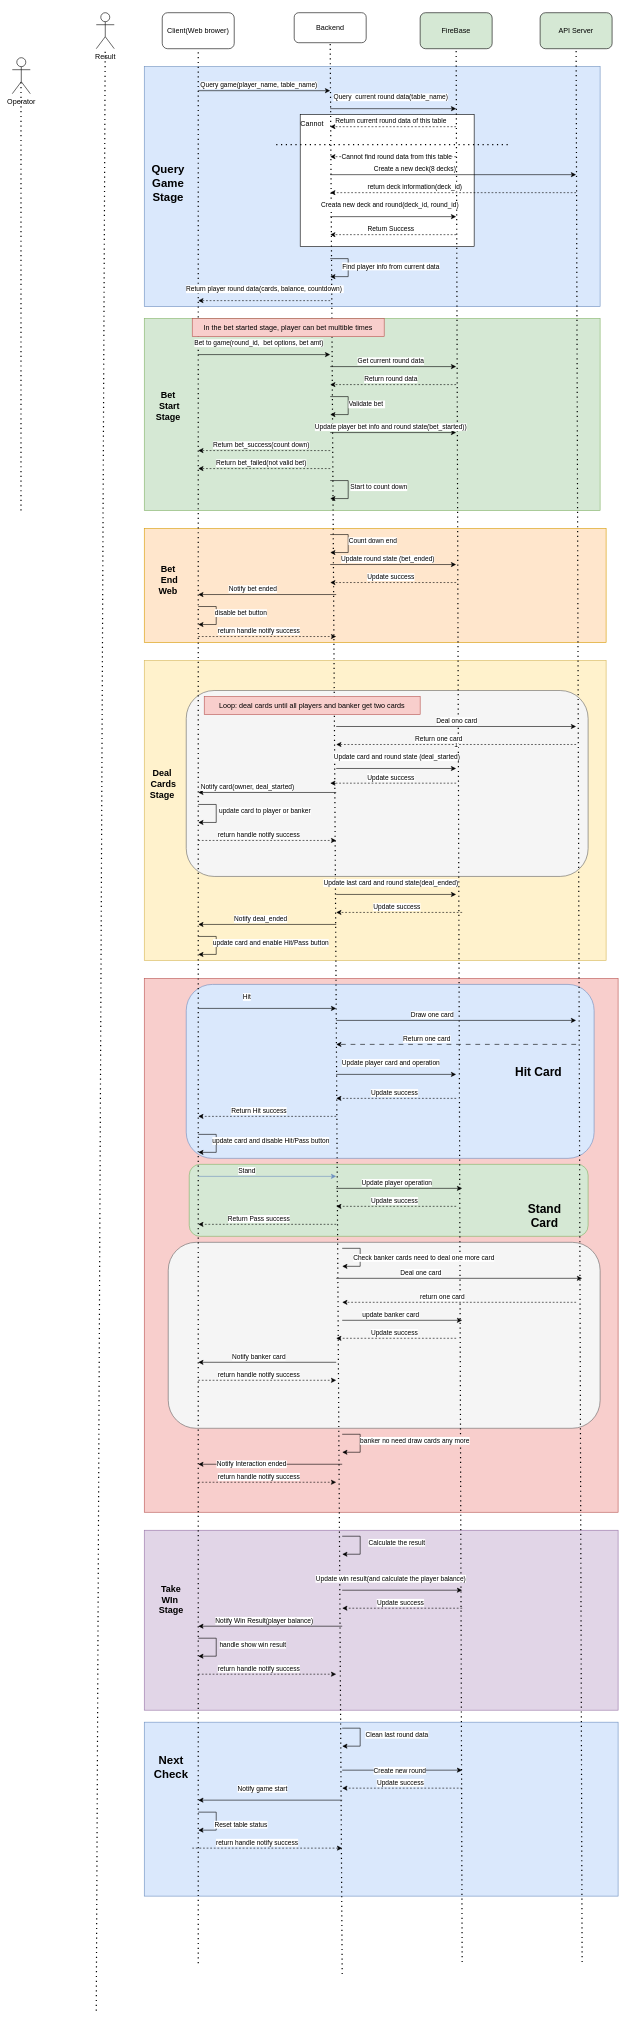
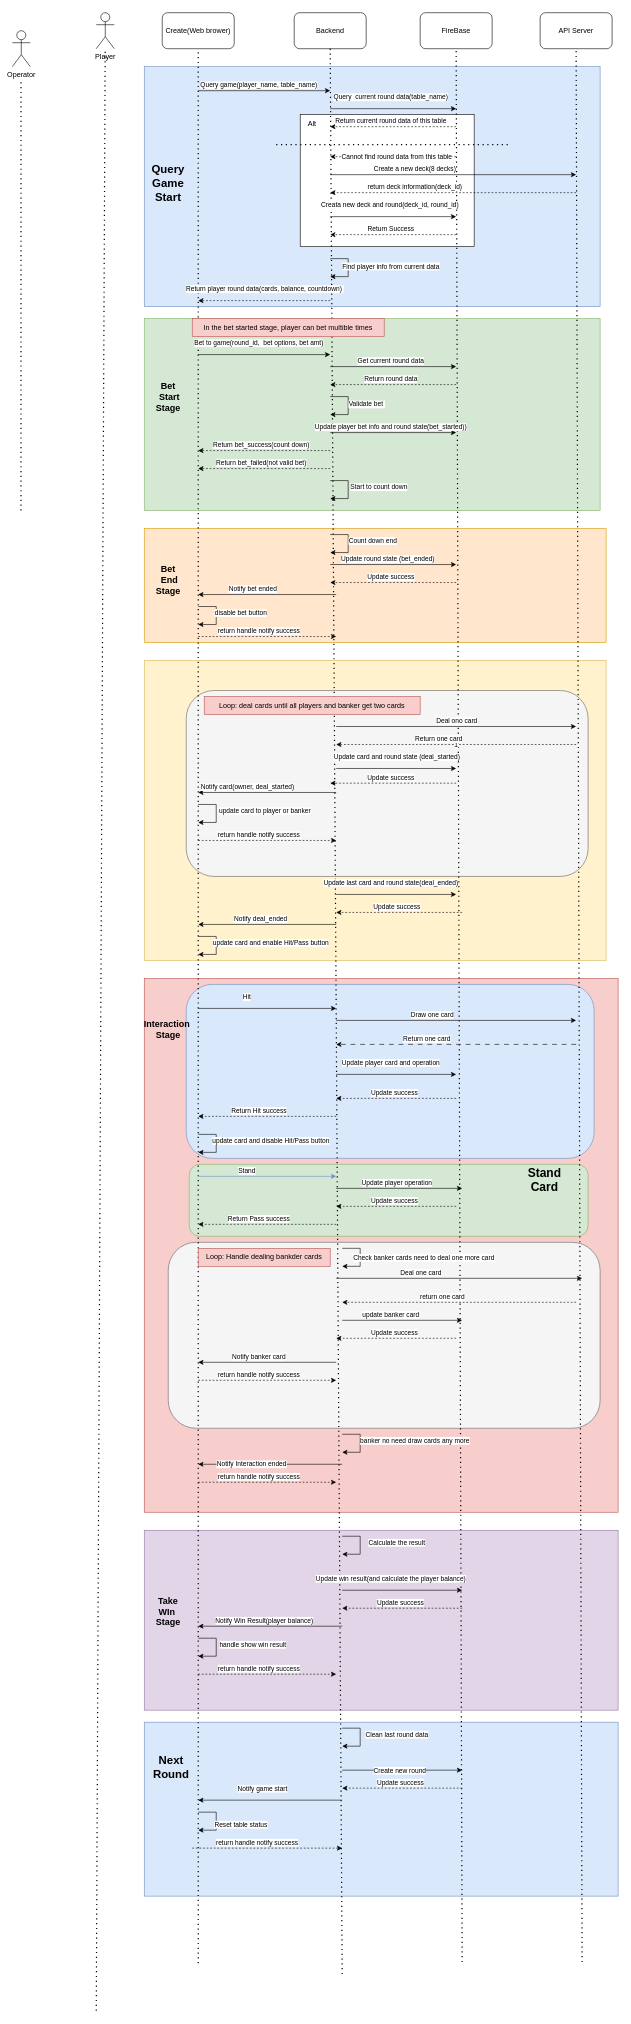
node "Backend": size 72x30 -> 72x36
node "Client(Web brower)": label "Client(Web brower)" -> "Create(Web brower)"
node "FireBase": fillcolor #d5e8d4 -> #ffffff
node "API Server": fillcolor #d5e8d4 -> #ffffff
node "Result": label "Result" -> "Player"
node "Operator": moved (21, 75) -> (21, 48)
node "Cannot": label "Cannot" -> "Alt"
node "Query Game Stage": label "Query Game Stage" -> "Query Game Start"
node "Bet Start Stage": moved (168, 405) -> (168, 396)
node "Bet End Web": label "Bet End Web" -> "Bet End Stage"
node "Deal Cards Stage": removed
node "Interaction Stage": added
node "Hit Card": removed
node "Stand Card": moved (545, 1215) -> (545, 1179)
node "Loop: Handle dealing bankder cards": added
node "Take WIn Stage": moved (171, 1599) -> (168, 1611)
node "Next Check": label "Next Check" -> "Next Round"
